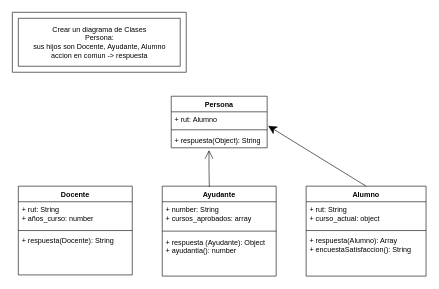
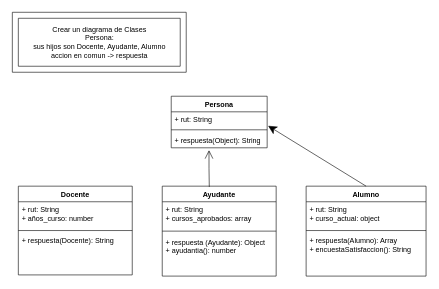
node "+ rut: Alumno": label "+ rut: Alumno" -> "+ rut: String"
node "+ number: String + cursos_aprobados: array": label "+ number: String + cursos_aprobados: array" -> "+ rut: String + cursos_aprobados: array"
